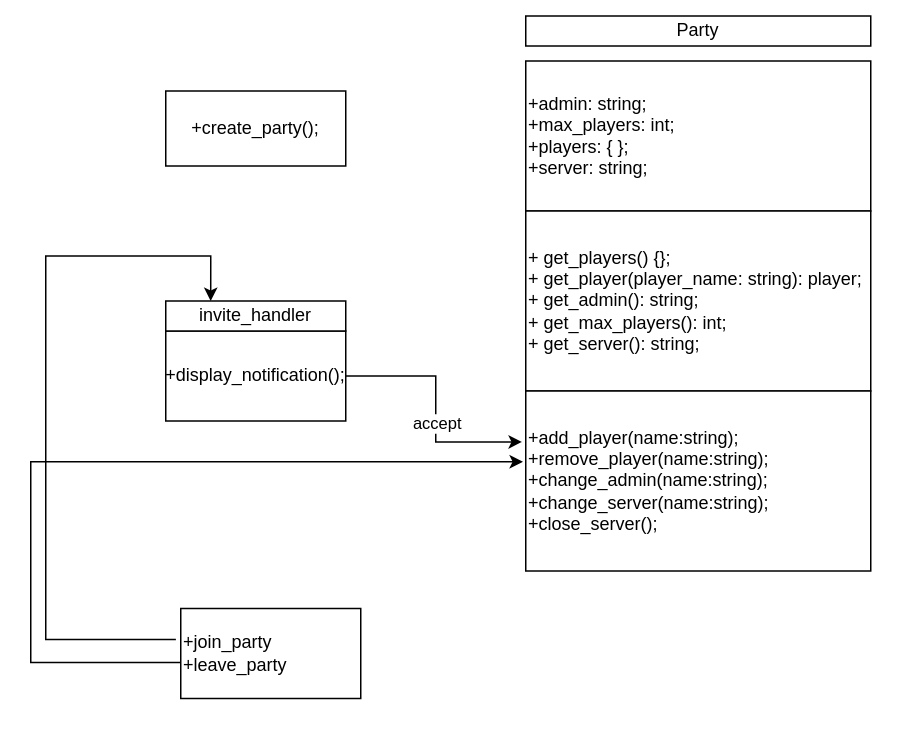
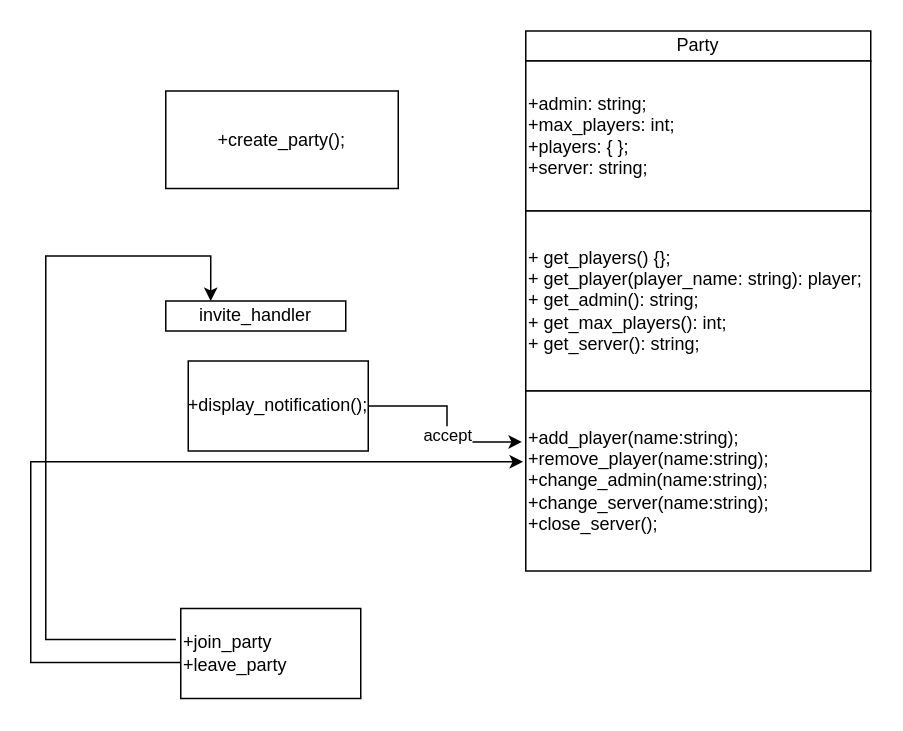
node "Party": moved (698, 31) -> (698, 46)
node "+create_party();": size 180x75 -> 233x98
node "+display_notification();": moved (256, 376) -> (278, 406)
